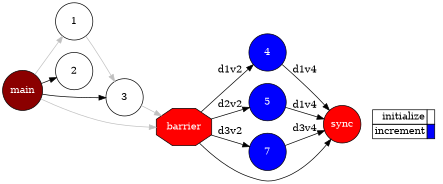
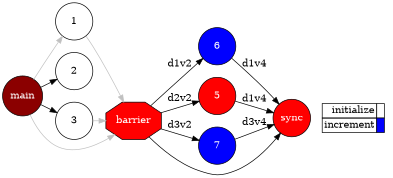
node "4": label "4" -> "6"
edge "1" -> "3": now "1" -> "barrier"
node "5": fillcolor #0000ff -> #ff0000
